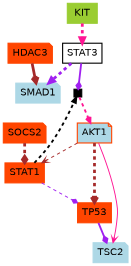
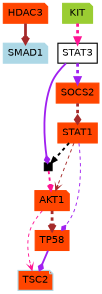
node "KIT": shape box -> note
edge "STAT3" -> "SMAD1": now "STAT3" -> "SOCS2"
node "SOCS2": shape note -> box
node "AKT1": fillcolor lightblue -> orangered
edge "AKT1" -> "STAT1": reversed
edge "AKT1" -> "TSC2": style solid -> dashed
node "TP53": label "TP53" -> "TP58"
node "TSC2": fillcolor lightblue -> orangered
